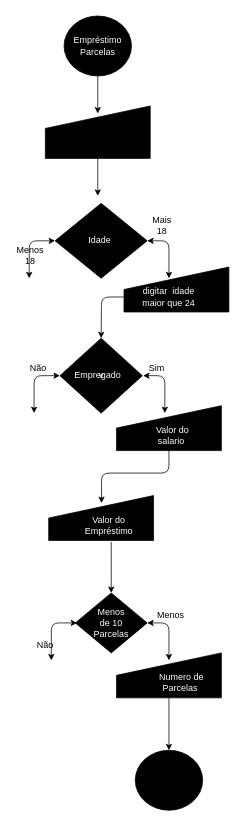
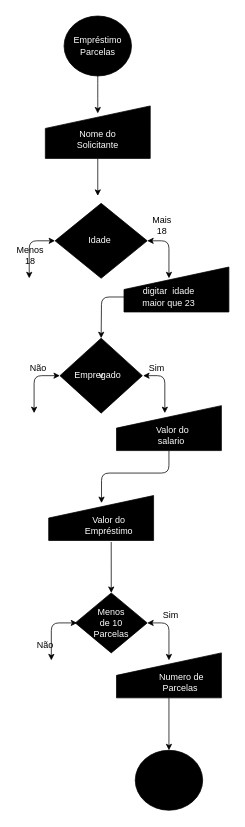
node "Nome do Solicitante": added
node "digitar idade maior que 24": label "digitar idade maior que 24" -> "digitar idade maior que 23"
node "Menos": label "Menos" -> "Sim"
